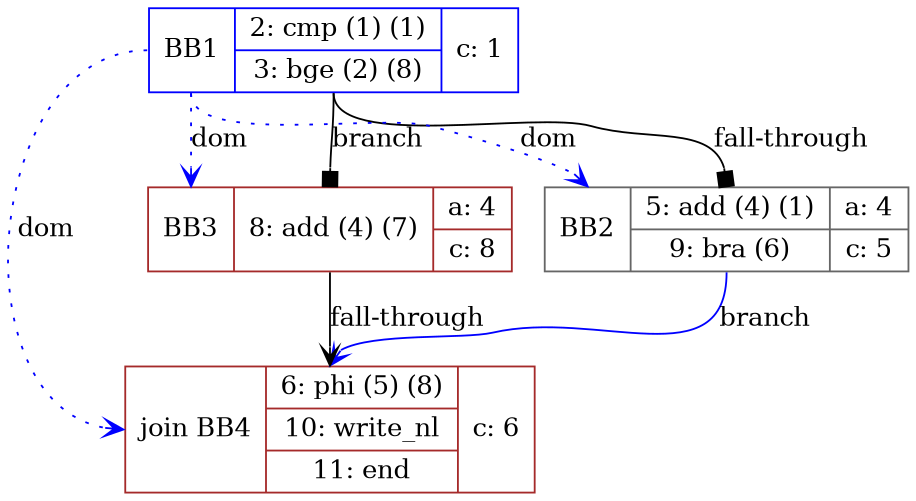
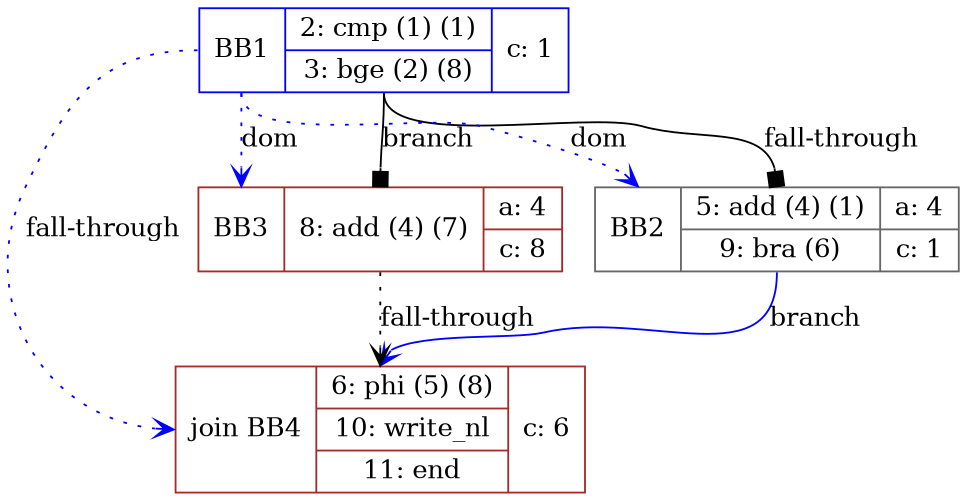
edge "BB1" -> "join BB4": label "dom" -> "fall-through"
node "BB2": text "c: 5" -> "c: 1"
edge "BB3" -> "join BB4": style solid -> dotted
